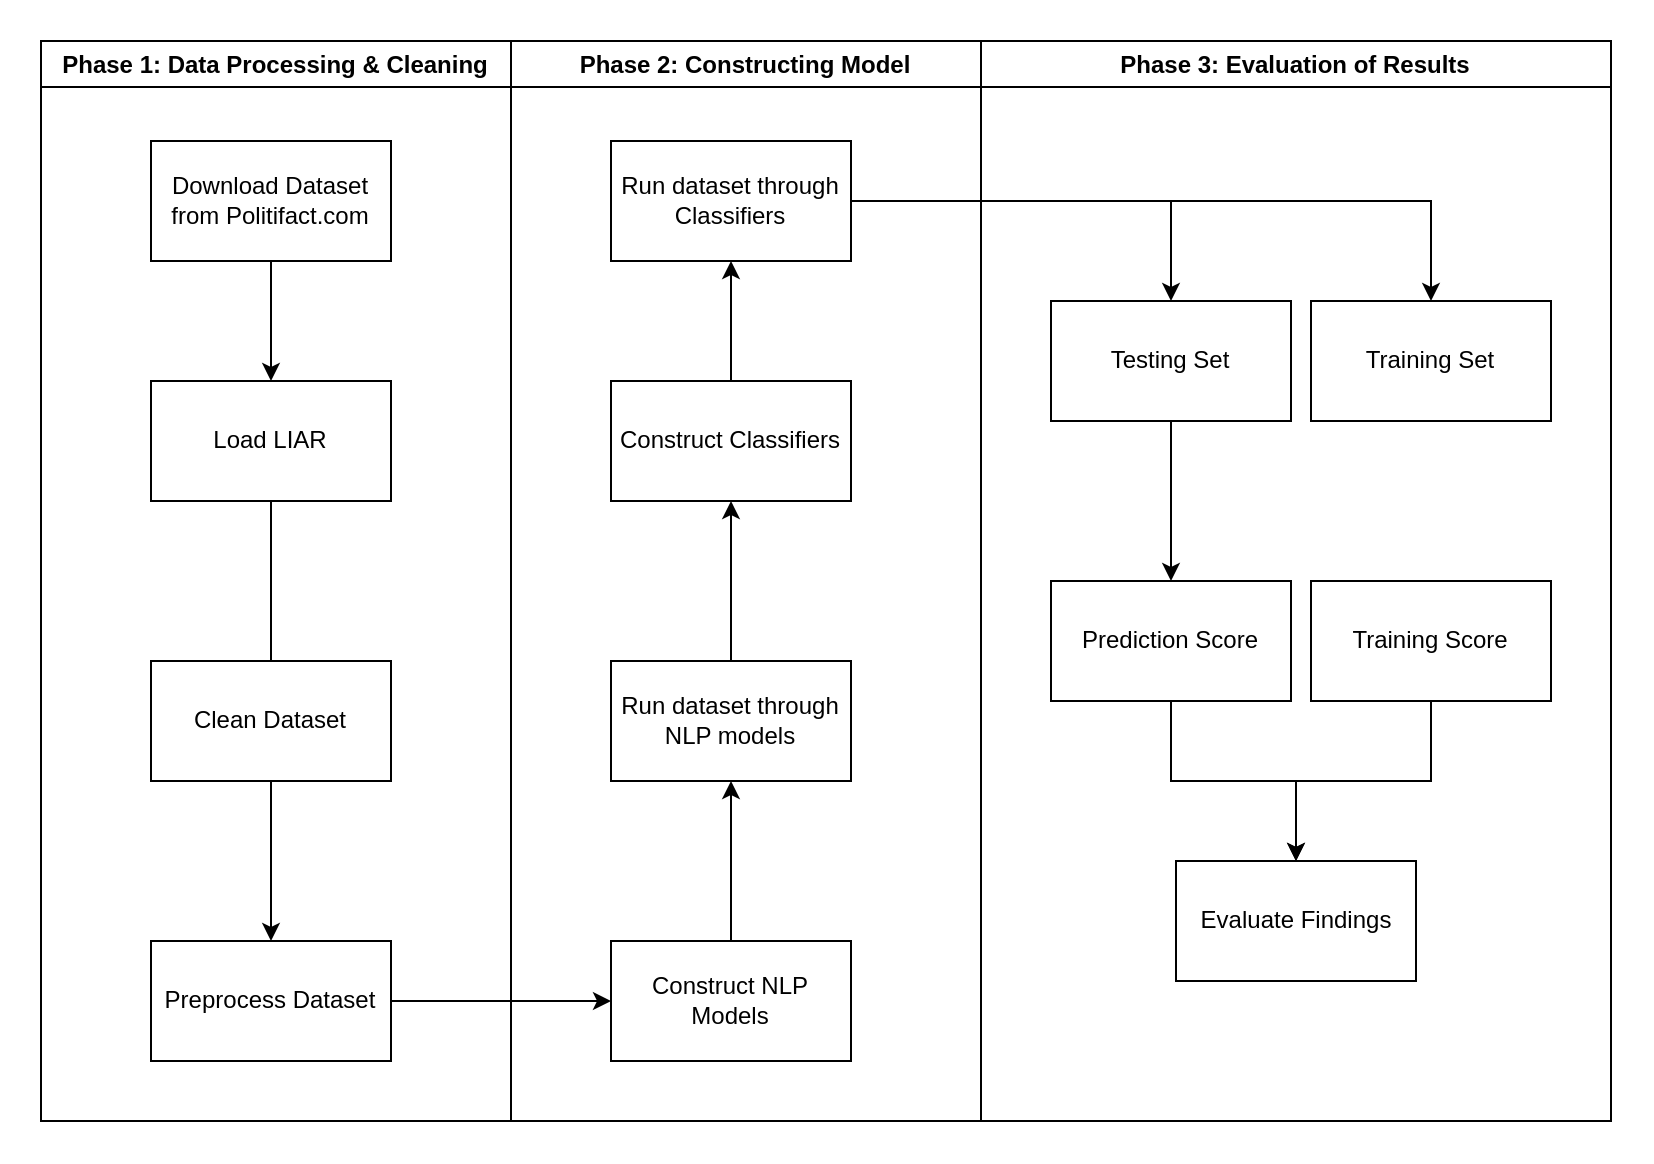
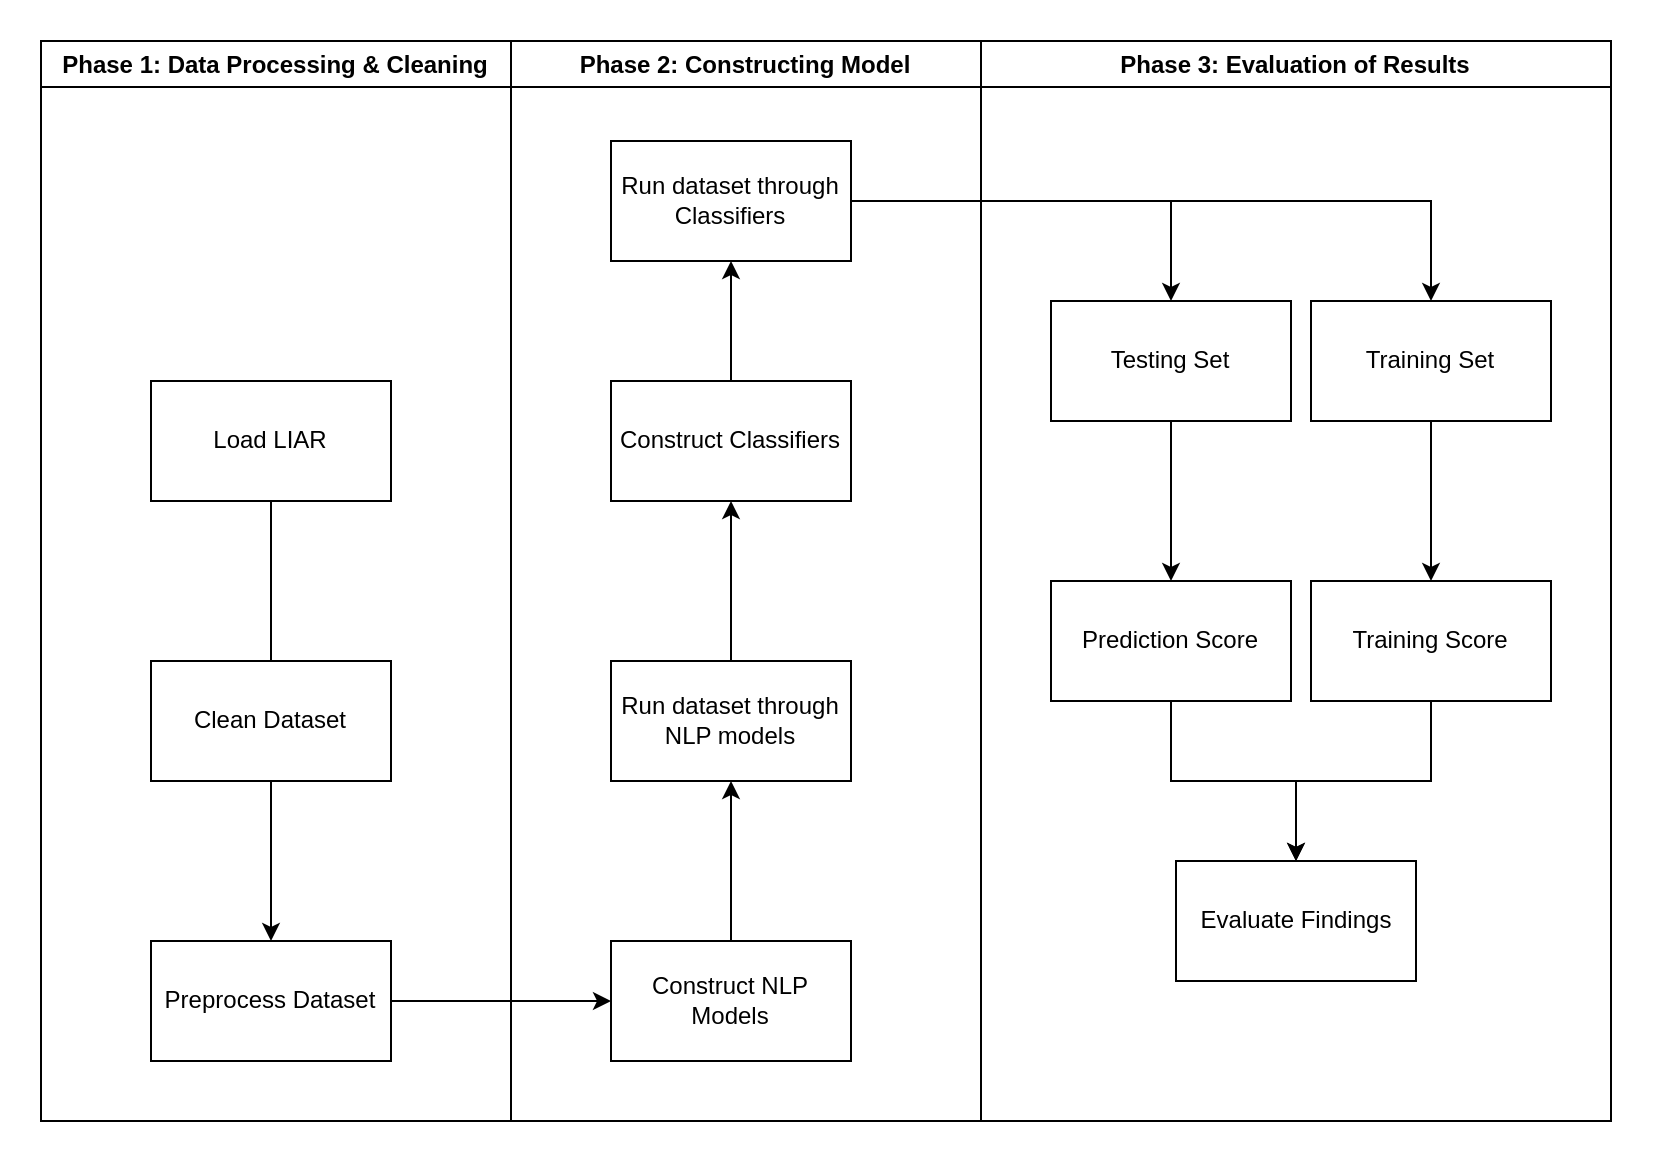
node "Download Dataset from Politifact.com": removed
edge "Download Dataset from Politifact.com" -> "Load LIAR": removed
edge "Training Set" -> "Training Score": added
